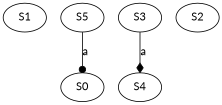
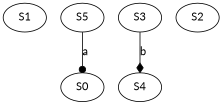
edge "S3" -> "S4": label "a" -> "b"
